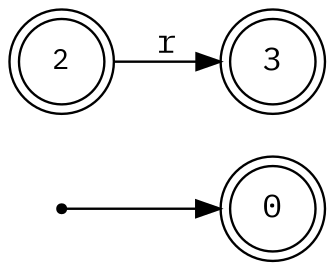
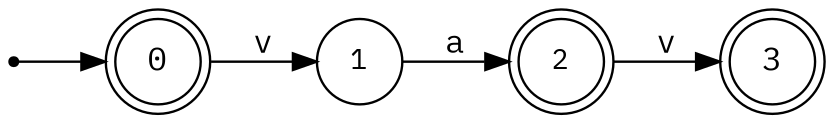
edge "2" -> "3": label "r" -> "v"
node "1": added
